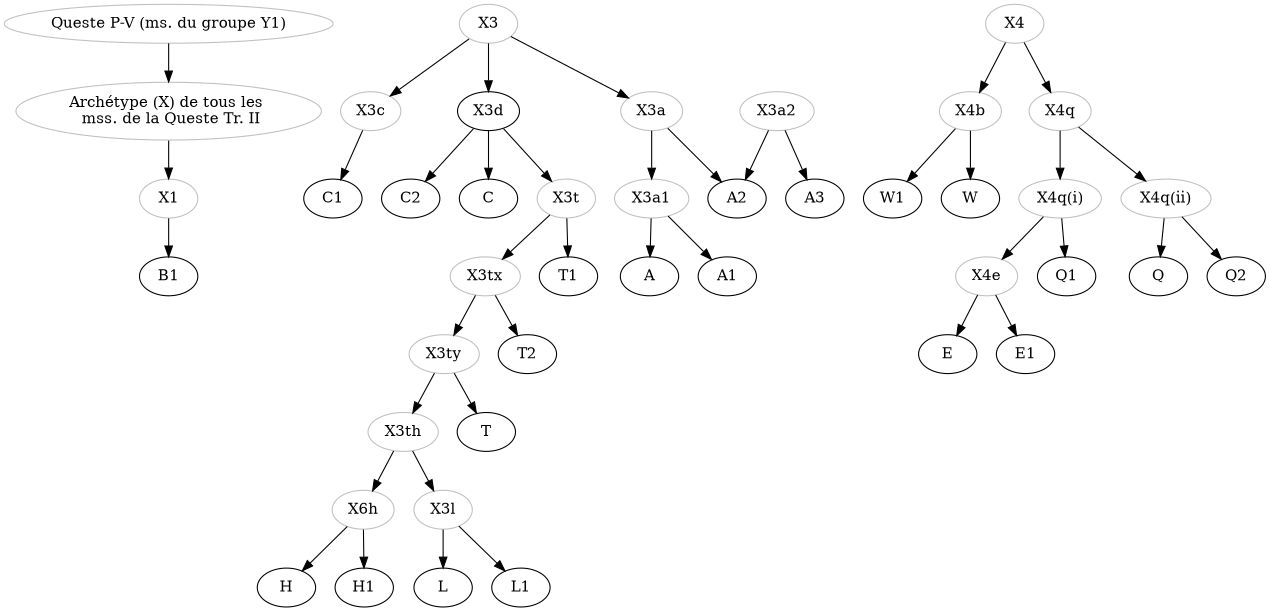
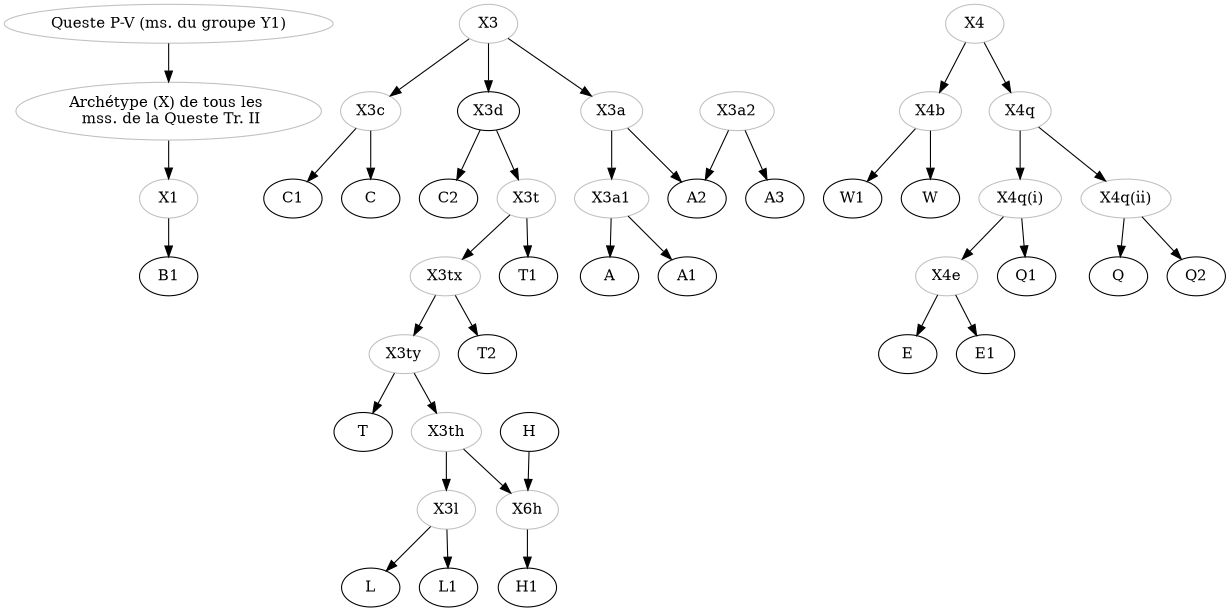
edge "X3d" -> "C": now "X3c" -> "C"
edge "X6h" -> "H": reversed
